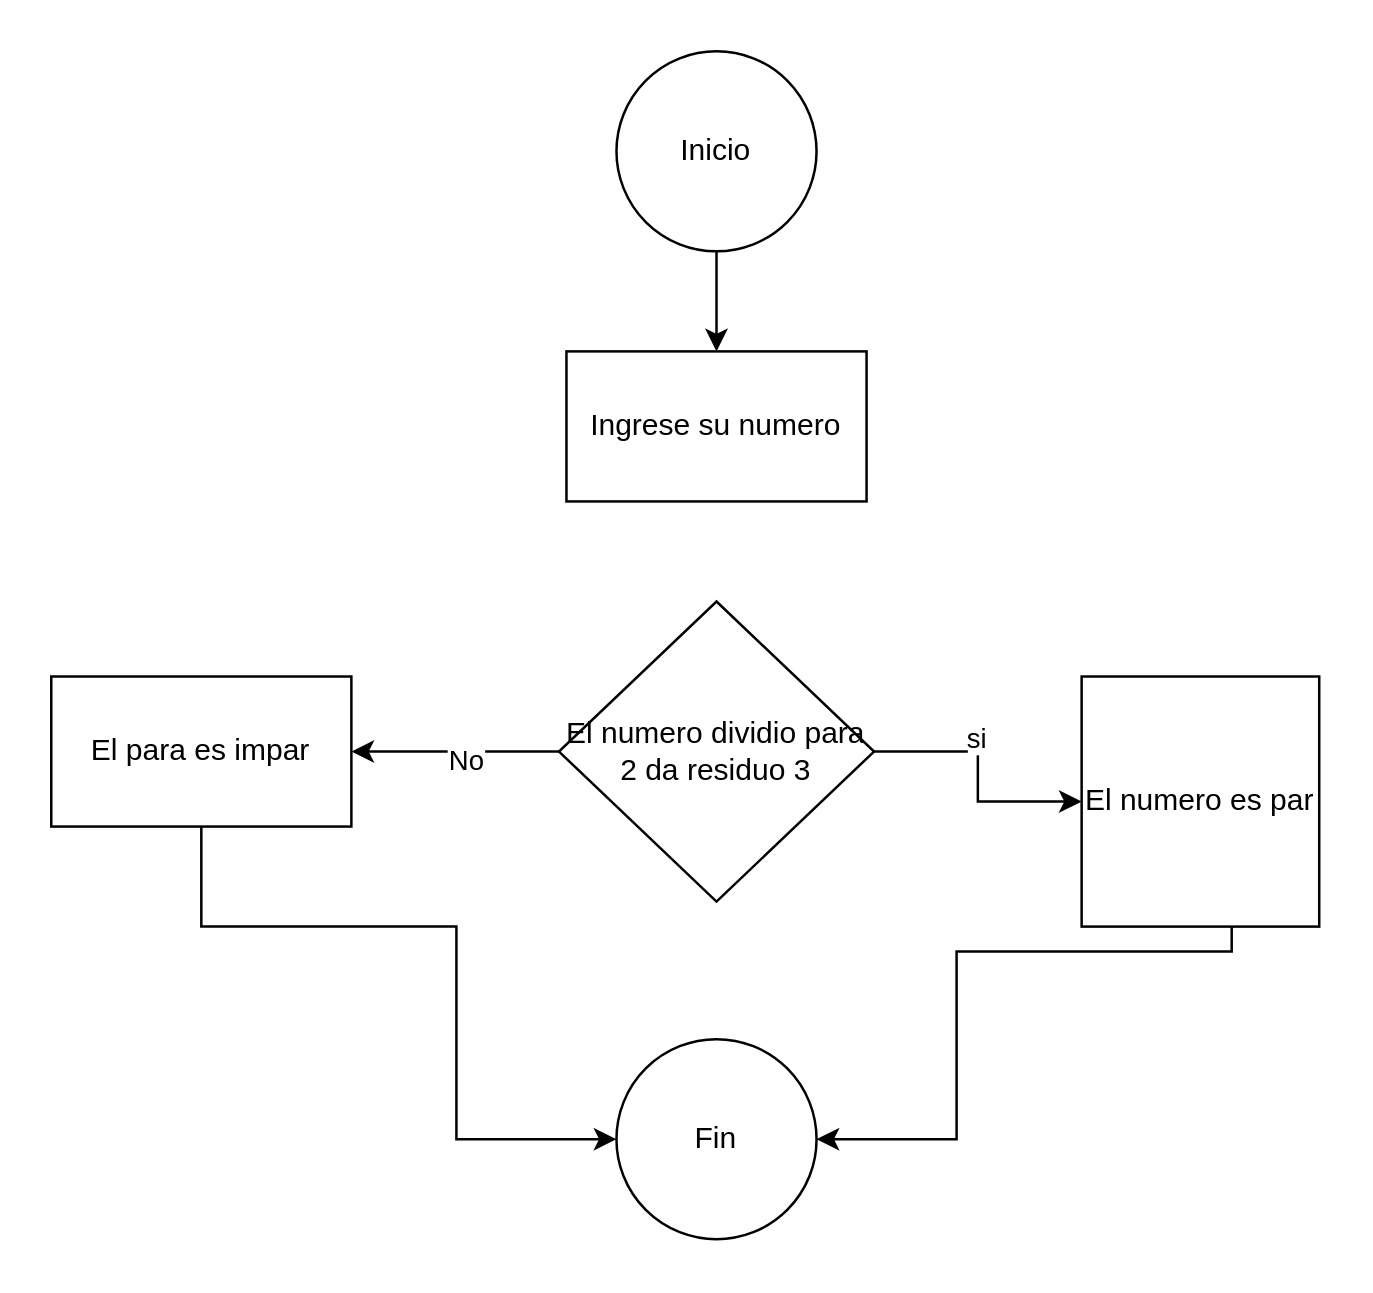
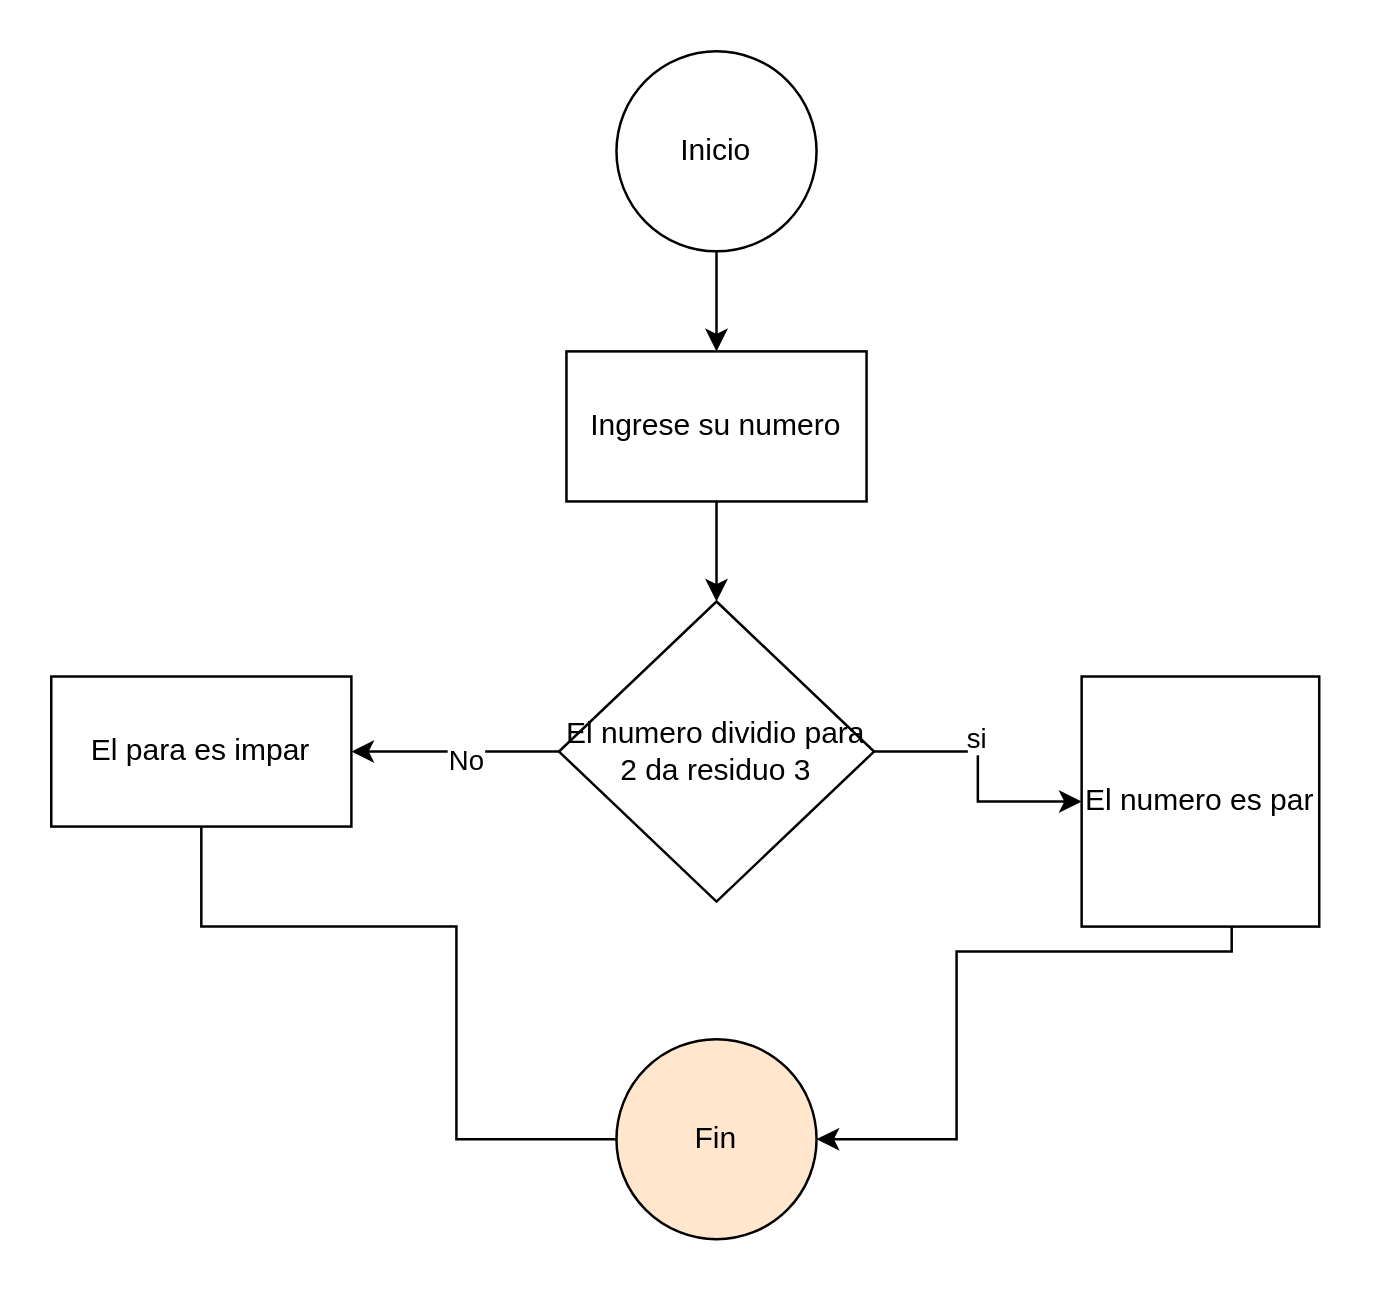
edge "Ingrese su numero" -> "El numero dividio para 2 da residuo 3": added
edge "El para es impar" -> "Fin": arrowhead classic -> none
node "Fin": fillcolor #ffffff -> #ffe6cc
